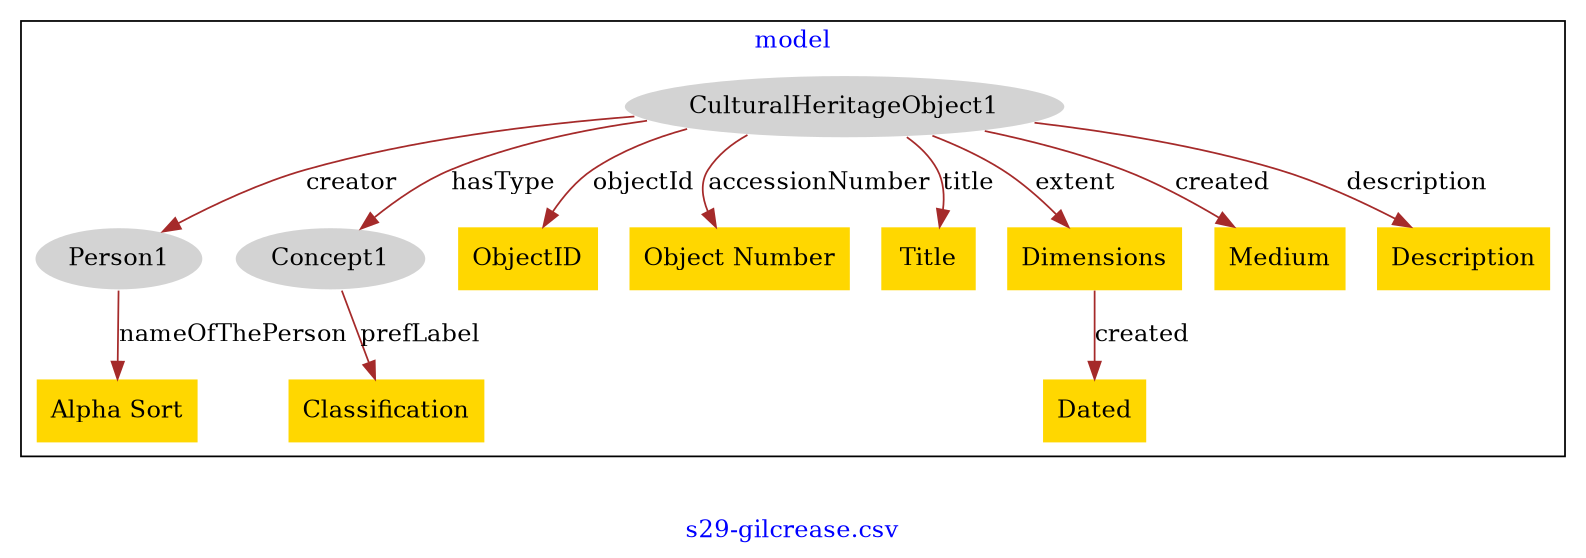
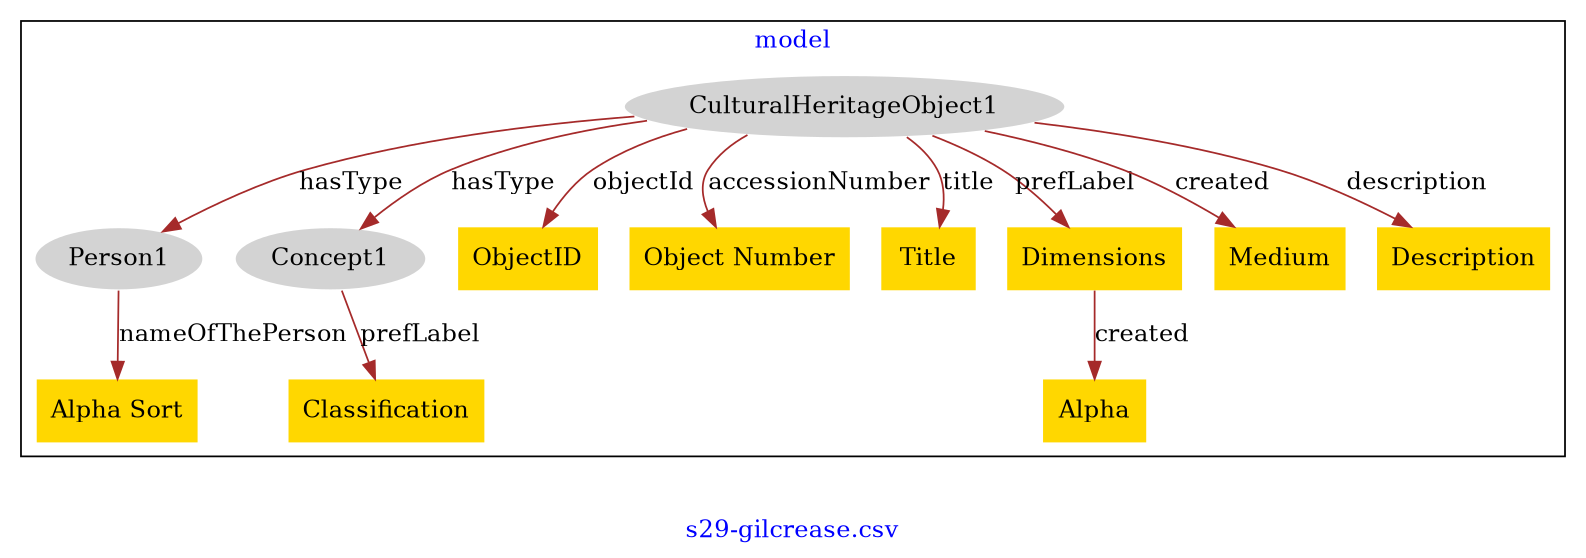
edge "CulturalHeritageObject1" -> "Person1": label "creator" -> "hasType"
edge "CulturalHeritageObject1" -> "Dimensions": label "extent" -> "prefLabel"
node "Dated": label "Dated" -> "Alpha"
